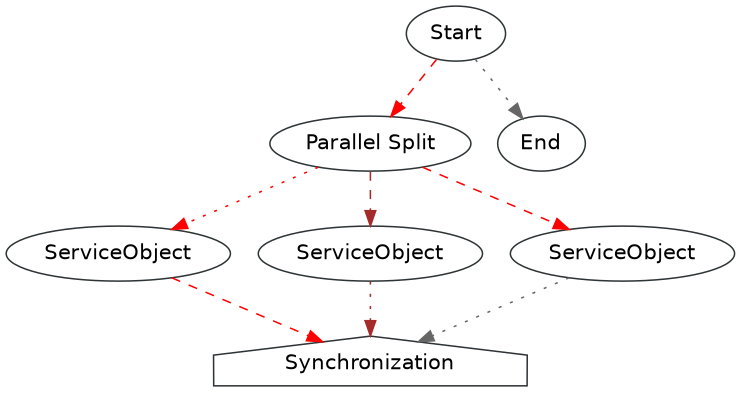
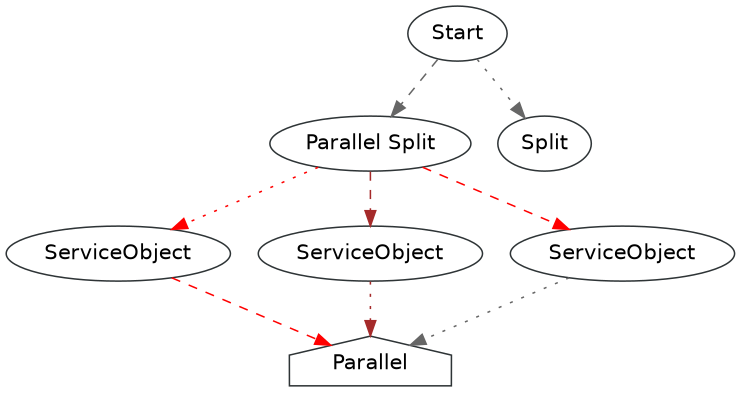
edge "Start" -> "Parallel Split": color red -> gray40
node "End": label "End" -> "Split"
node "Synchronization": label "Synchronization" -> "Parallel"
